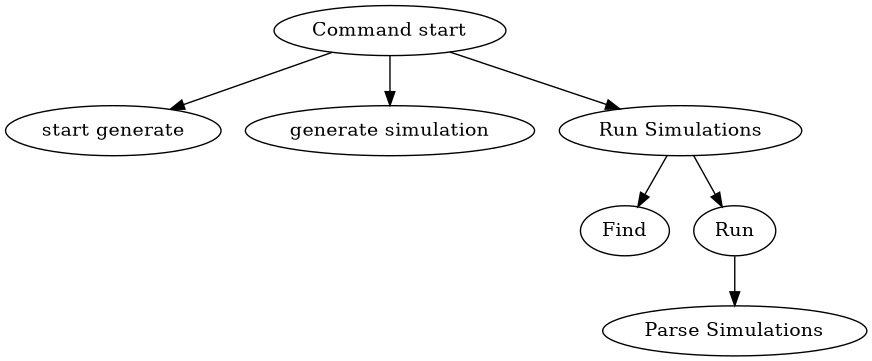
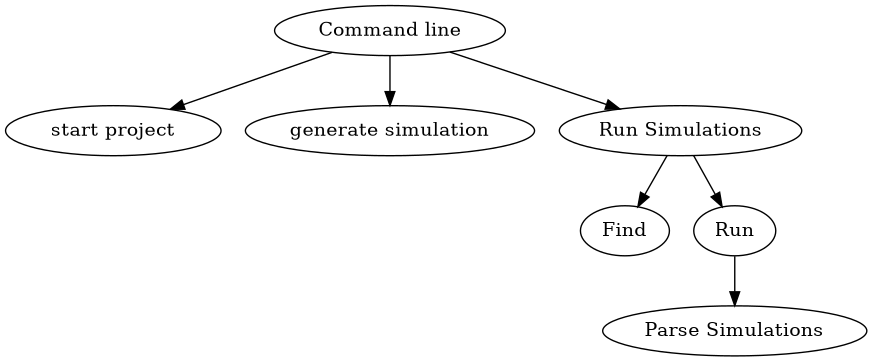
node "Command start": label "Command start" -> "Command line"
node "start generate": label "start generate" -> "start project"
